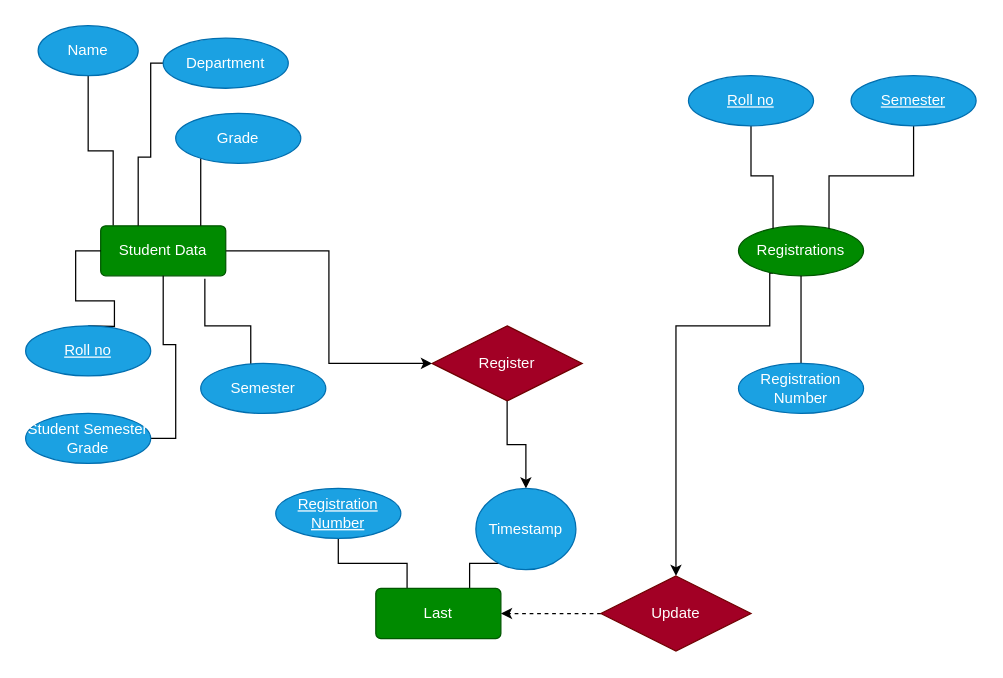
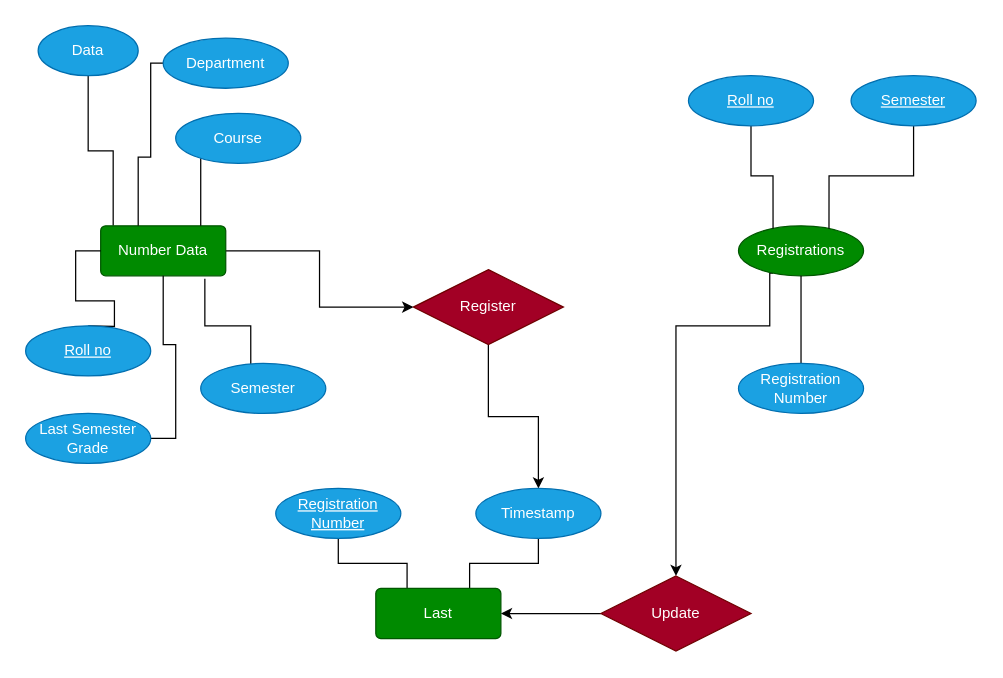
node "Name": label "Name" -> "Data"
node "Grade": label "Grade" -> "Course"
node "Student Data": label "Student Data" -> "Number Data"
node "Register": moved (507, 363) -> (488, 307)
node "Student Semester Grade": label "Student Semester Grade" -> "Last Semester Grade"
node "Timestamp": size 100x81 -> 125x50
edge "Update" -> "Last": style dashed -> solid
